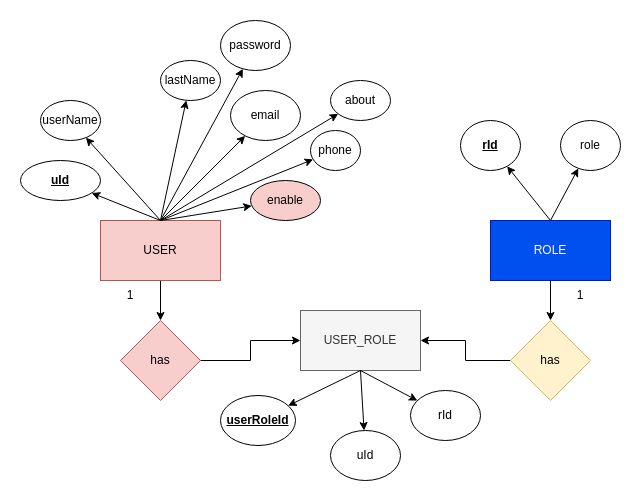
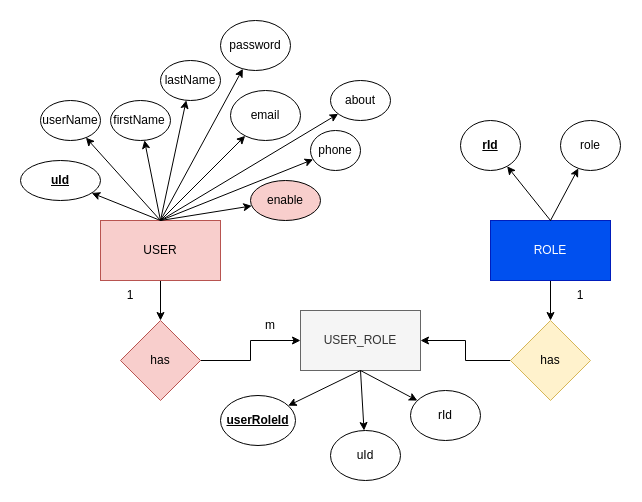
node "firstName": added
edge "USER" -> "firstName": added
node "m": added
